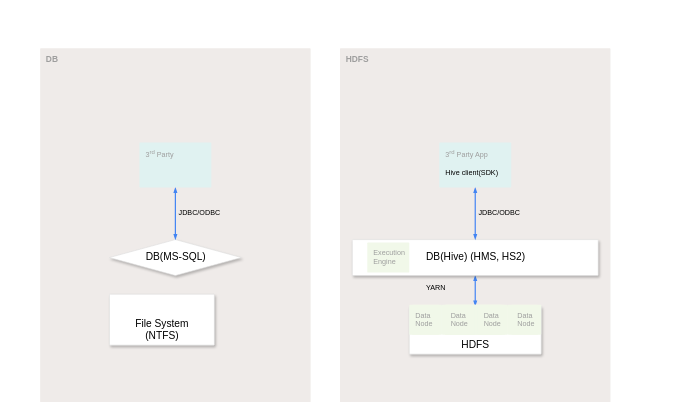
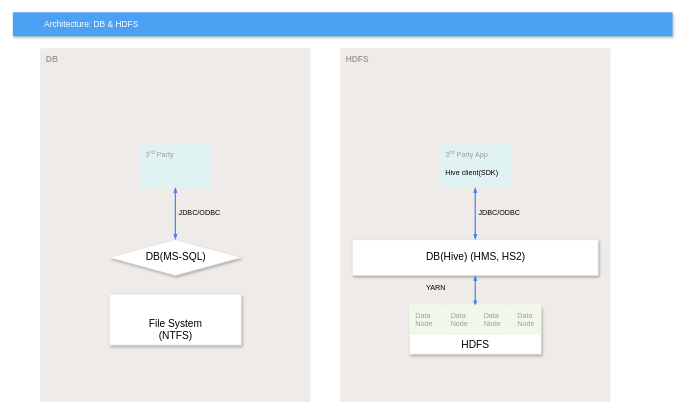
node "Architecture: DB & HDFS": added
node "Execution Engine": removed
node "File System (NTFS)": size 105x51 -> 132x51
